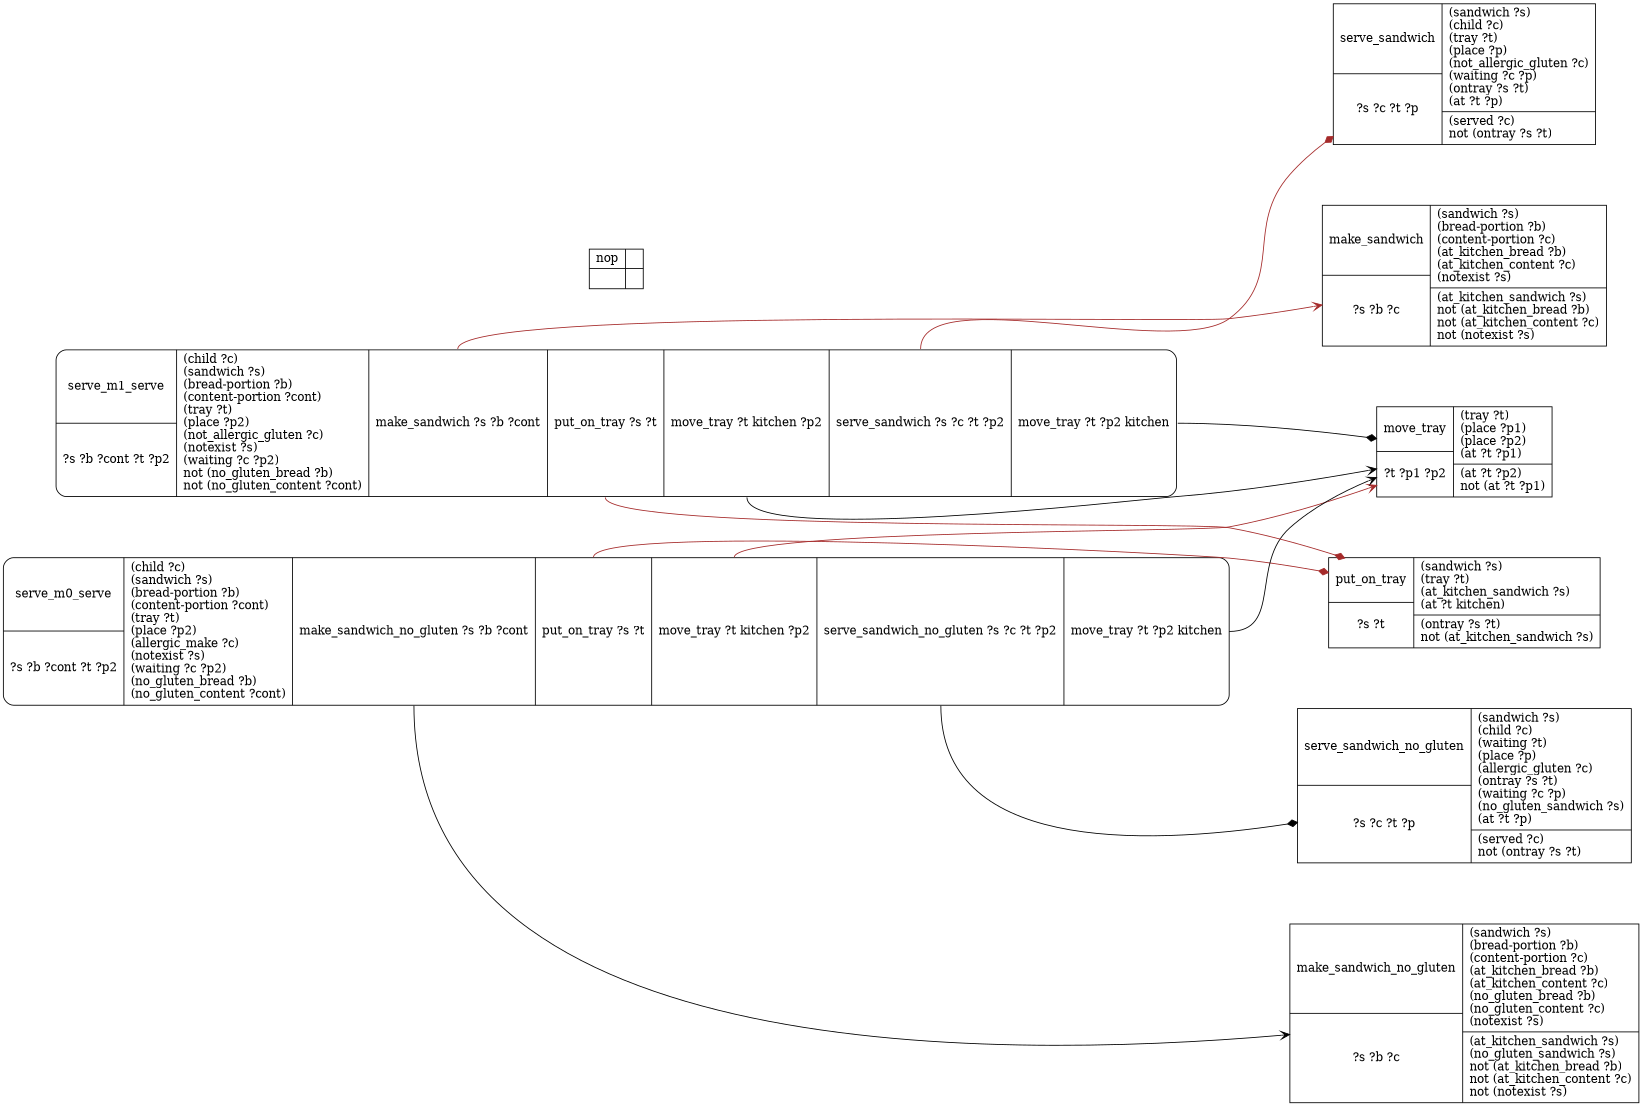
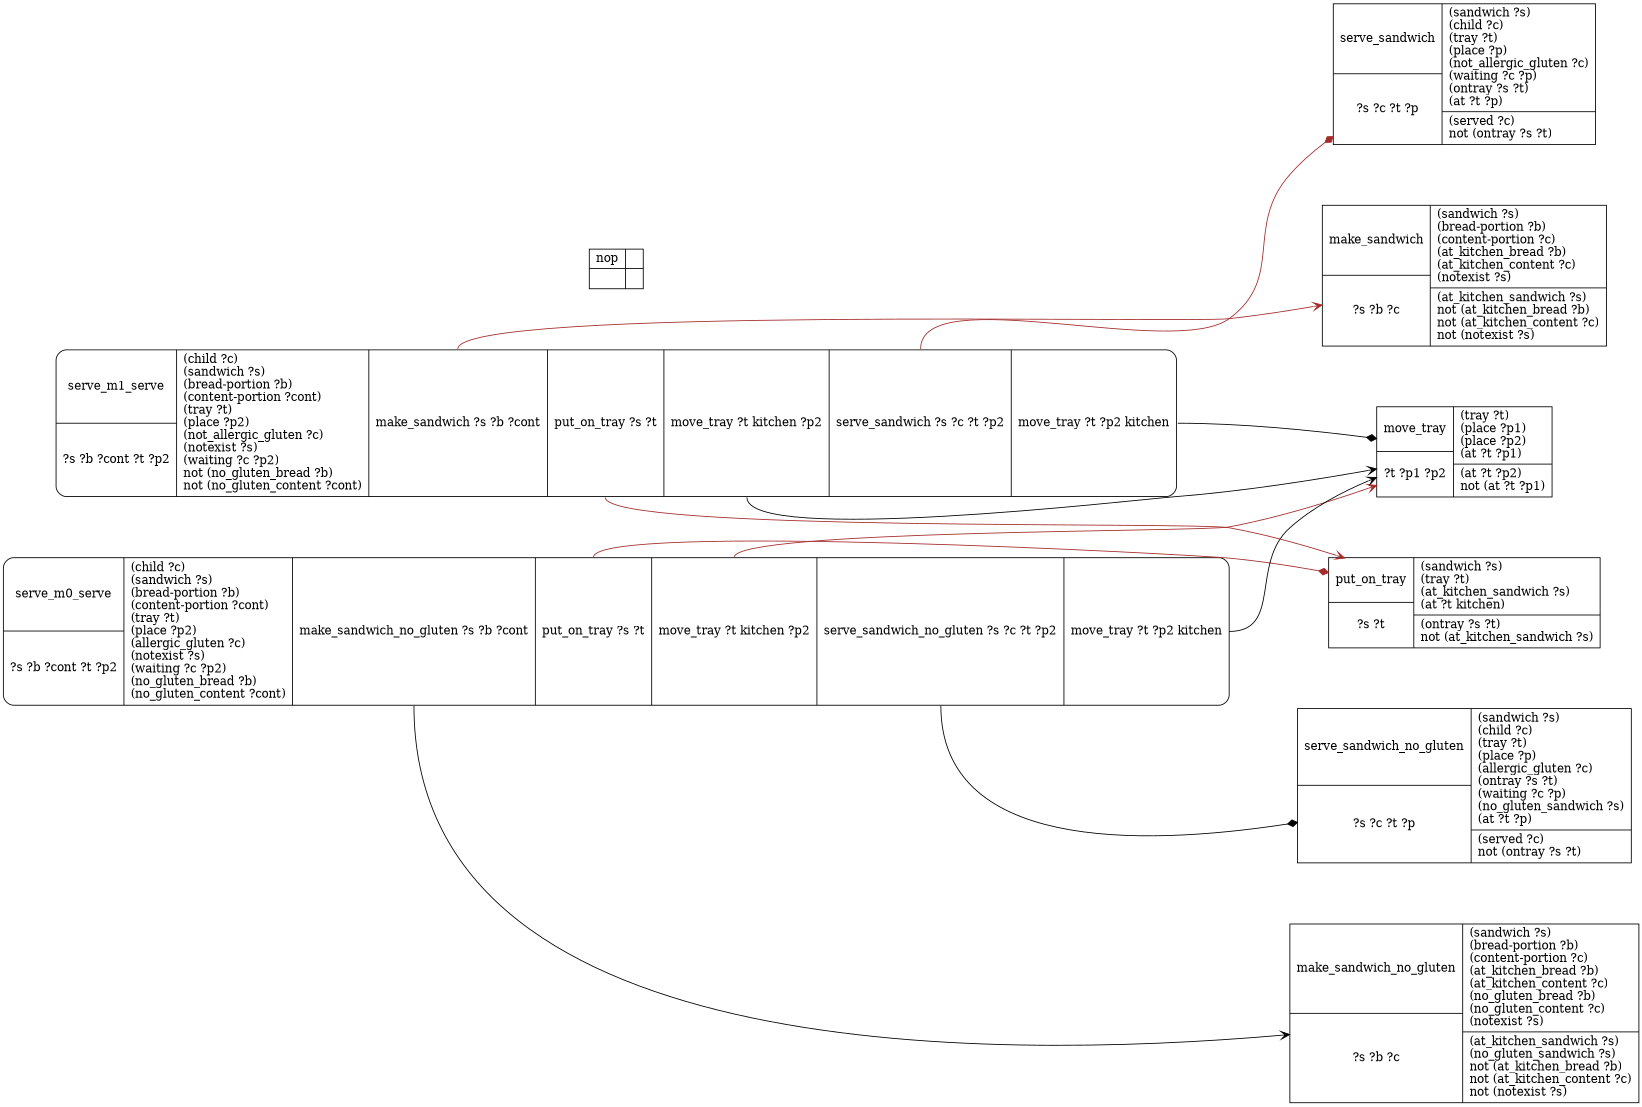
edge "serve_m1_serve" -> "put_on_tray": arrowhead diamond -> vee
node "serve_m0_serve": text "(allergic_make ?c)" -> "(allergic_gluten ?c)"
node "serve_sandwich_no_gluten": text "(waiting ?t)" -> "(tray ?t)"
